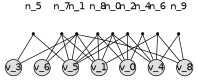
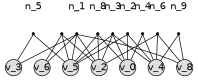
node "n_7": removed
node "n_0": label "n_0" -> "n_3"
node "v_1": label "v_1" -> "v_2"
